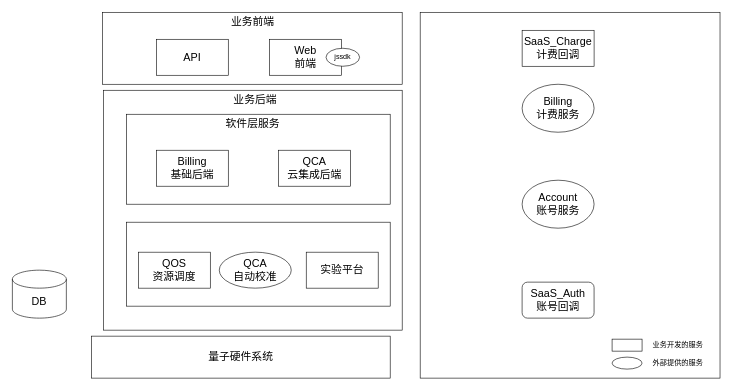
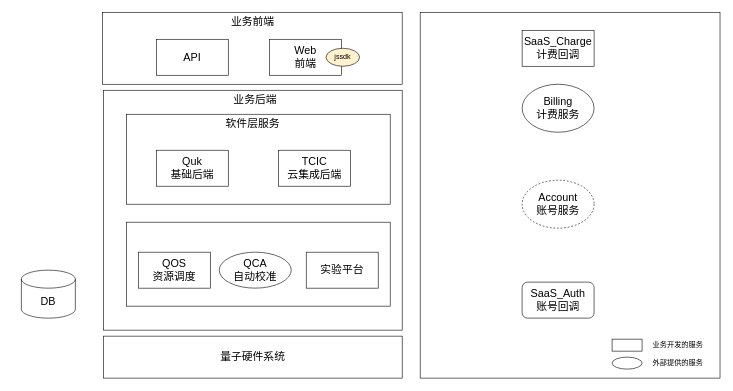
node "jssdk": fillcolor #ffffff -> #fff2cc
node "Billing 基础后端": label "Billing 基础后端" -> "Quk 基础后端"
node "QCA 云集成后端": label "QCA 云集成后端" -> "TCIC 云集成后端"
node "Account 账号服务": style solid -> dashed
node "DB": moved (39, 294) -> (48, 294)
node "量子硬件系统": moved (241, 357) -> (253, 357)
